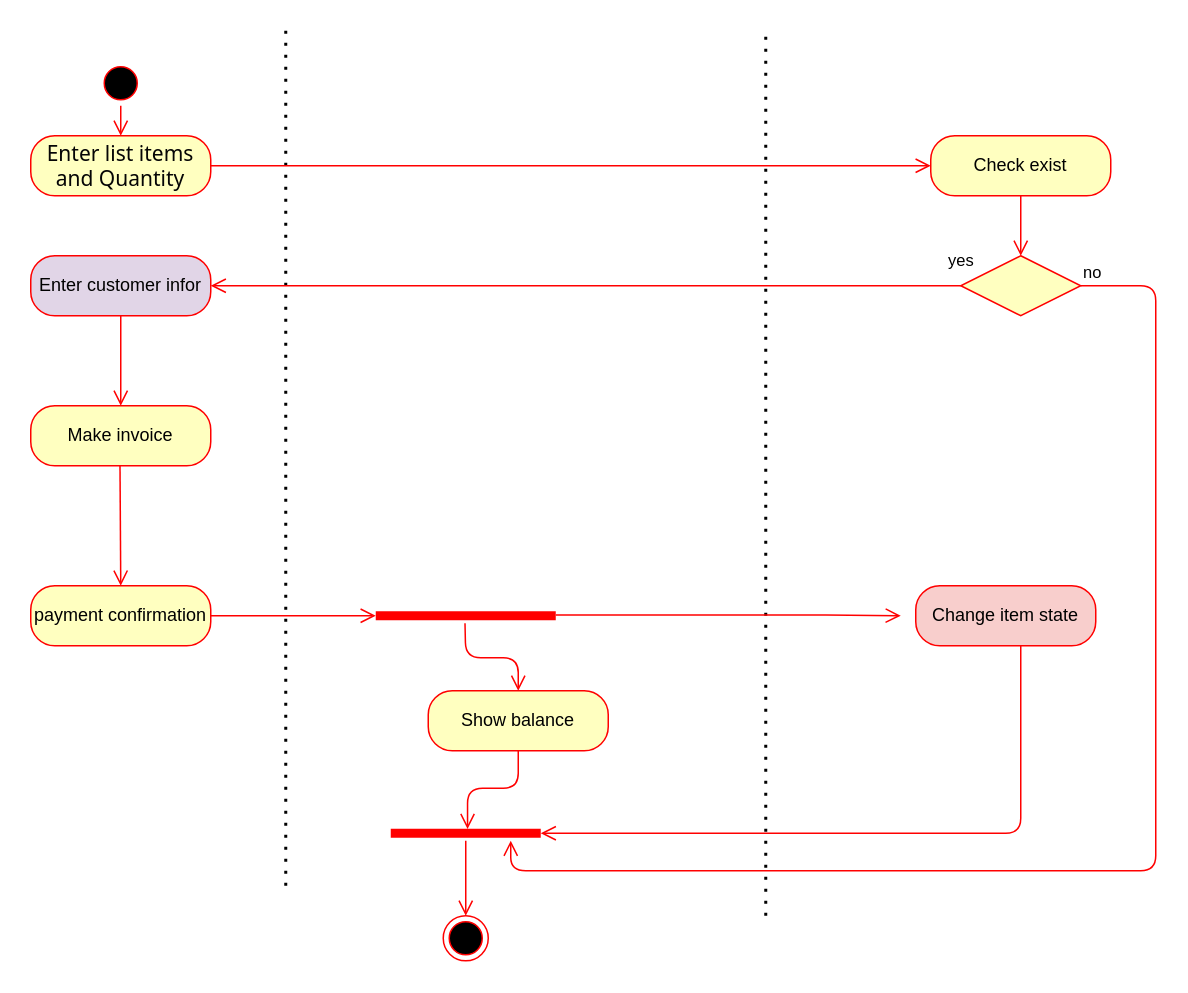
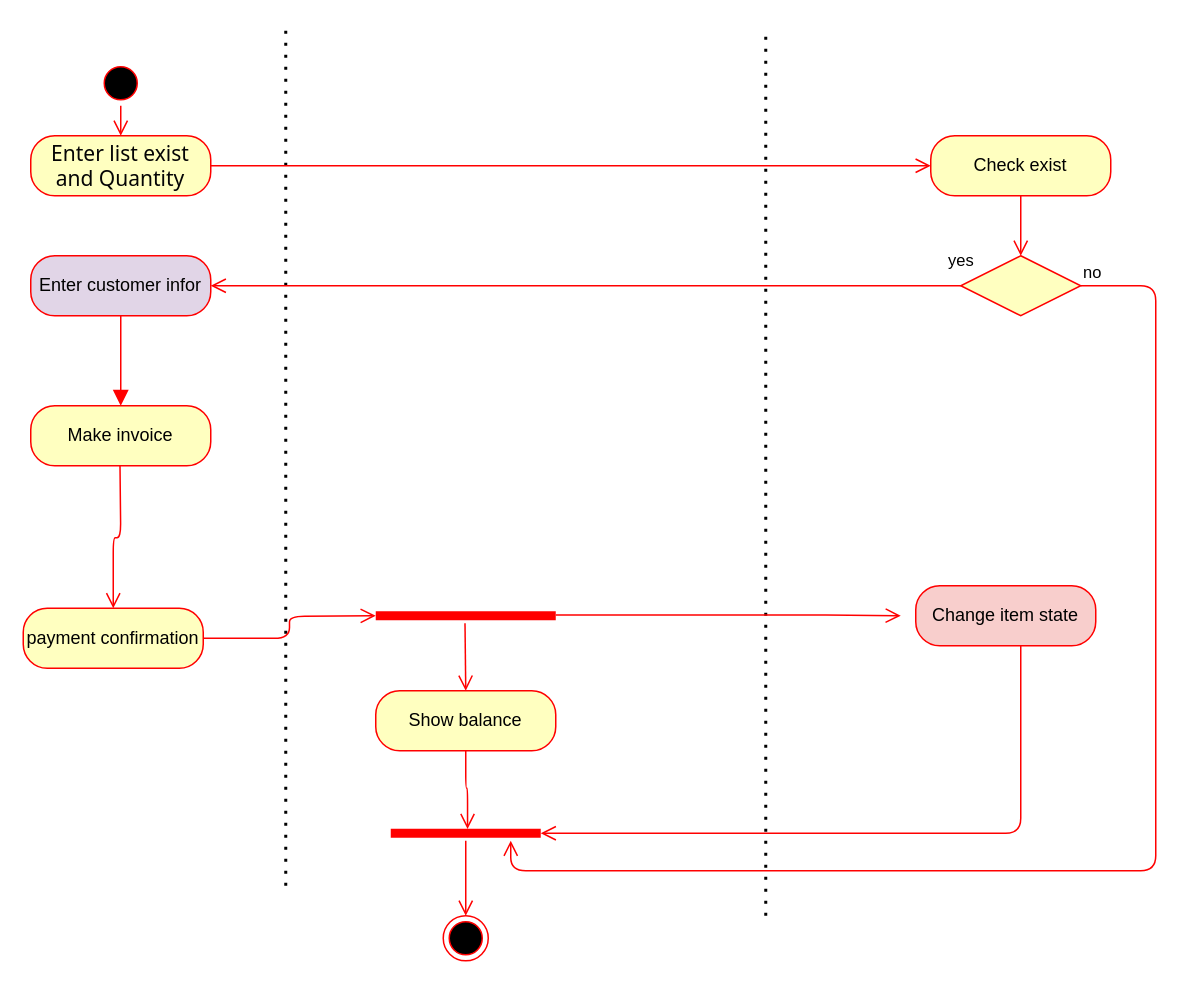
node "Enter list items and Quantity": label "Enter list items and Quantity" -> "Enter list exist and Quantity"
edge "Enter customer infor" -> "Make invoice": arrowhead open -> block
node "payment confirmation": moved (121, 616) -> (113, 638)
node "Show balance": moved (518, 721) -> (466, 721)
